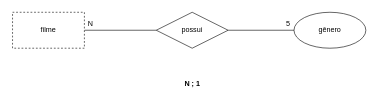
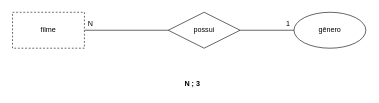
node "5": label "5" -> "1"
node "possui": moved (192, 30) -> (204, 30)
node "N ; 1": label "N ; 1" -> "N ; 3"
